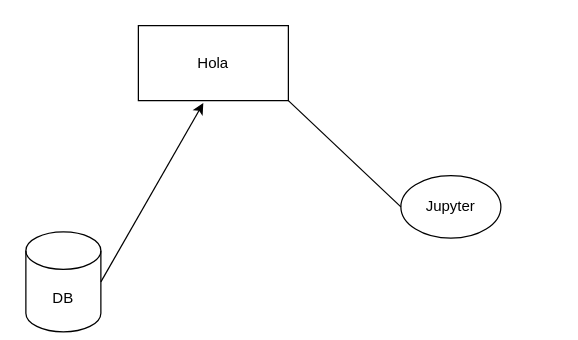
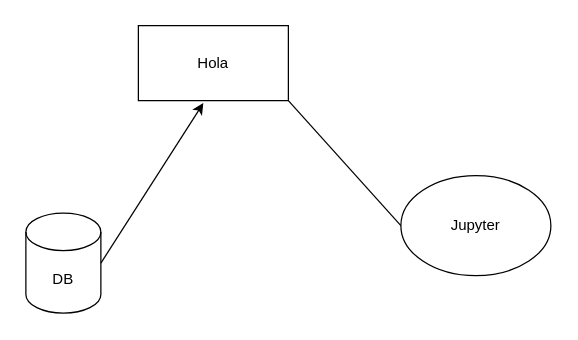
node "Jupyter": size 100x63 -> 150x100
node "DB": moved (63, 282) -> (63, 263)
